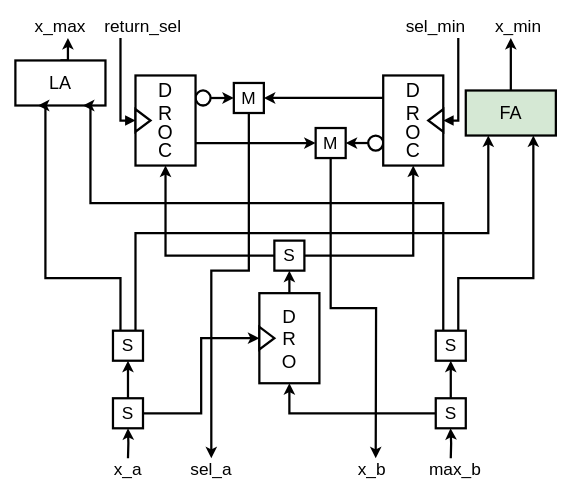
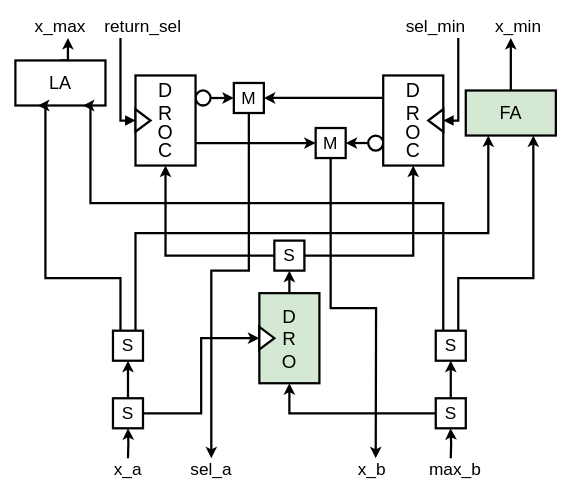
node "D R O": fillcolor #ffffff -> #d5e8d4
